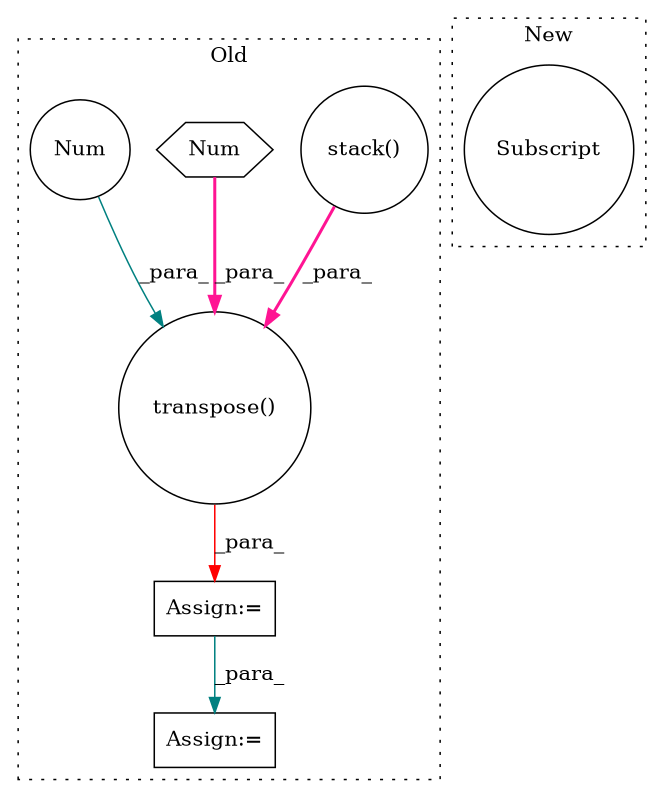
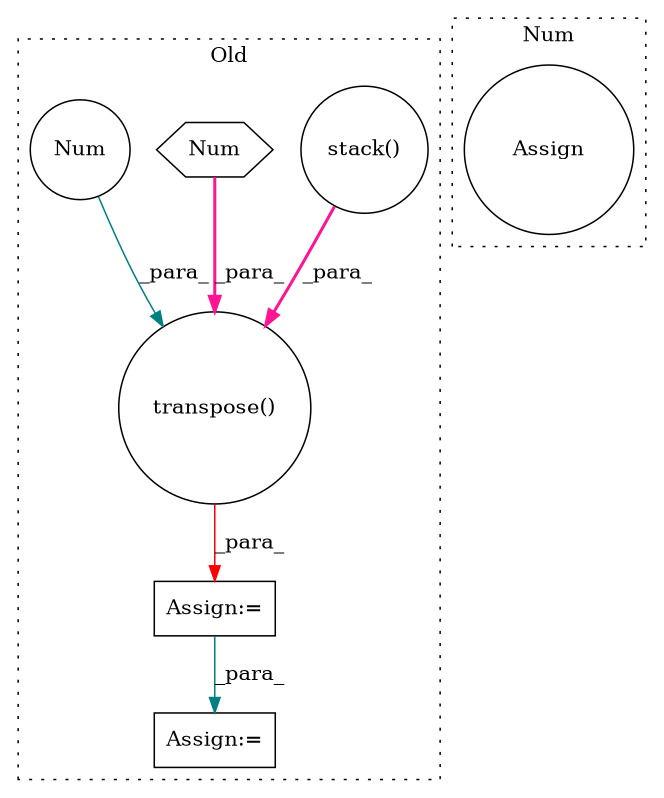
cluster "New": label "New" -> "Num"
node "Subscript": label "Subscript" -> "Assign"
